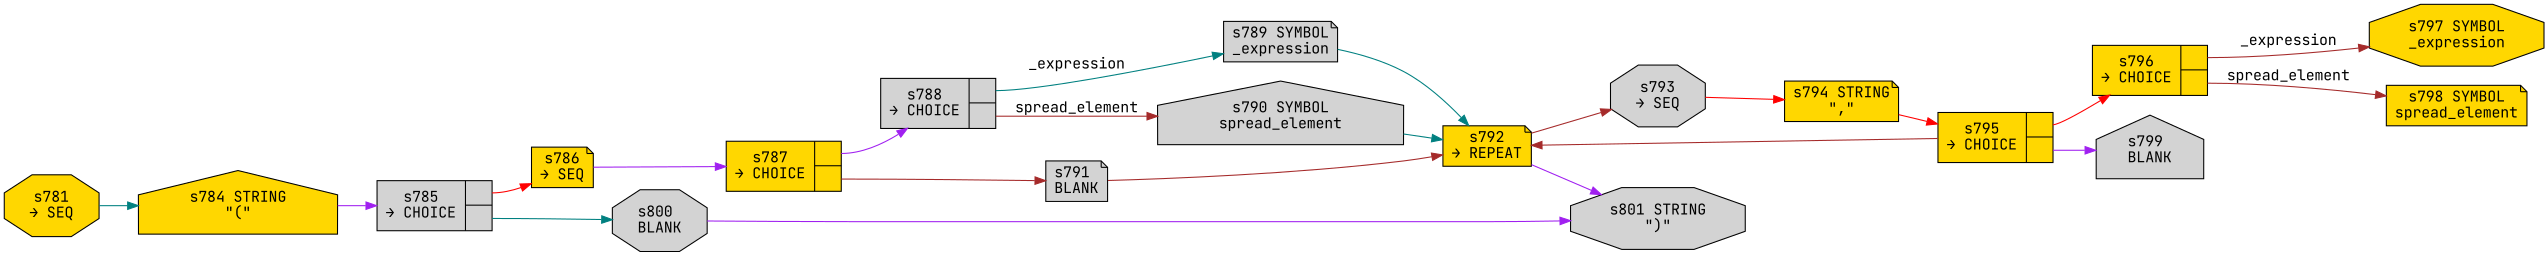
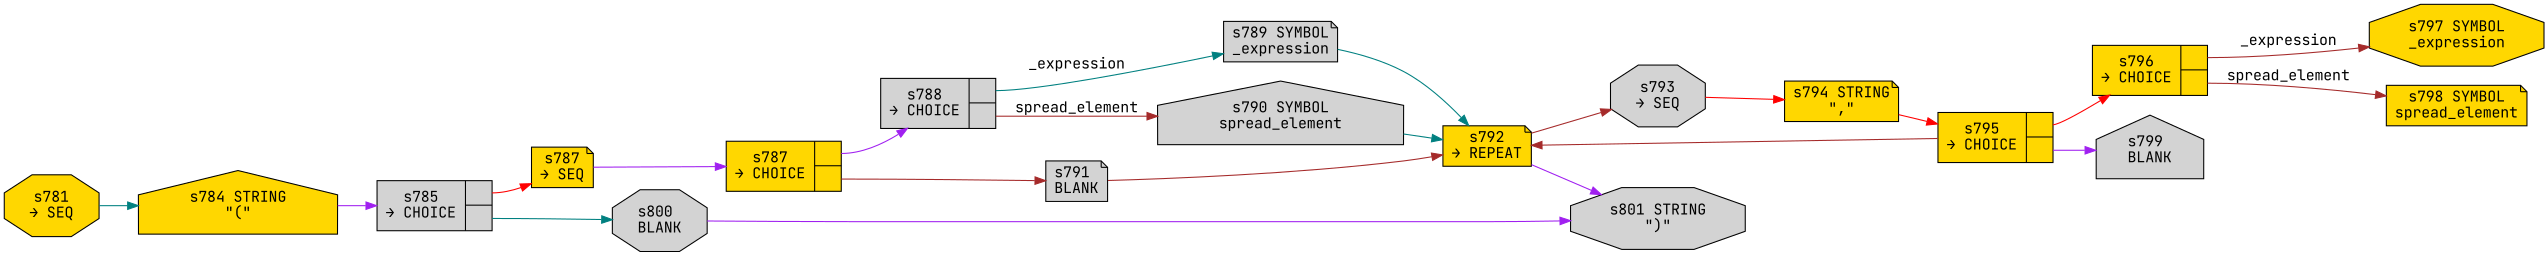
node "s786 → SEQ": label "s786 → SEQ" -> "s787 → SEQ"
